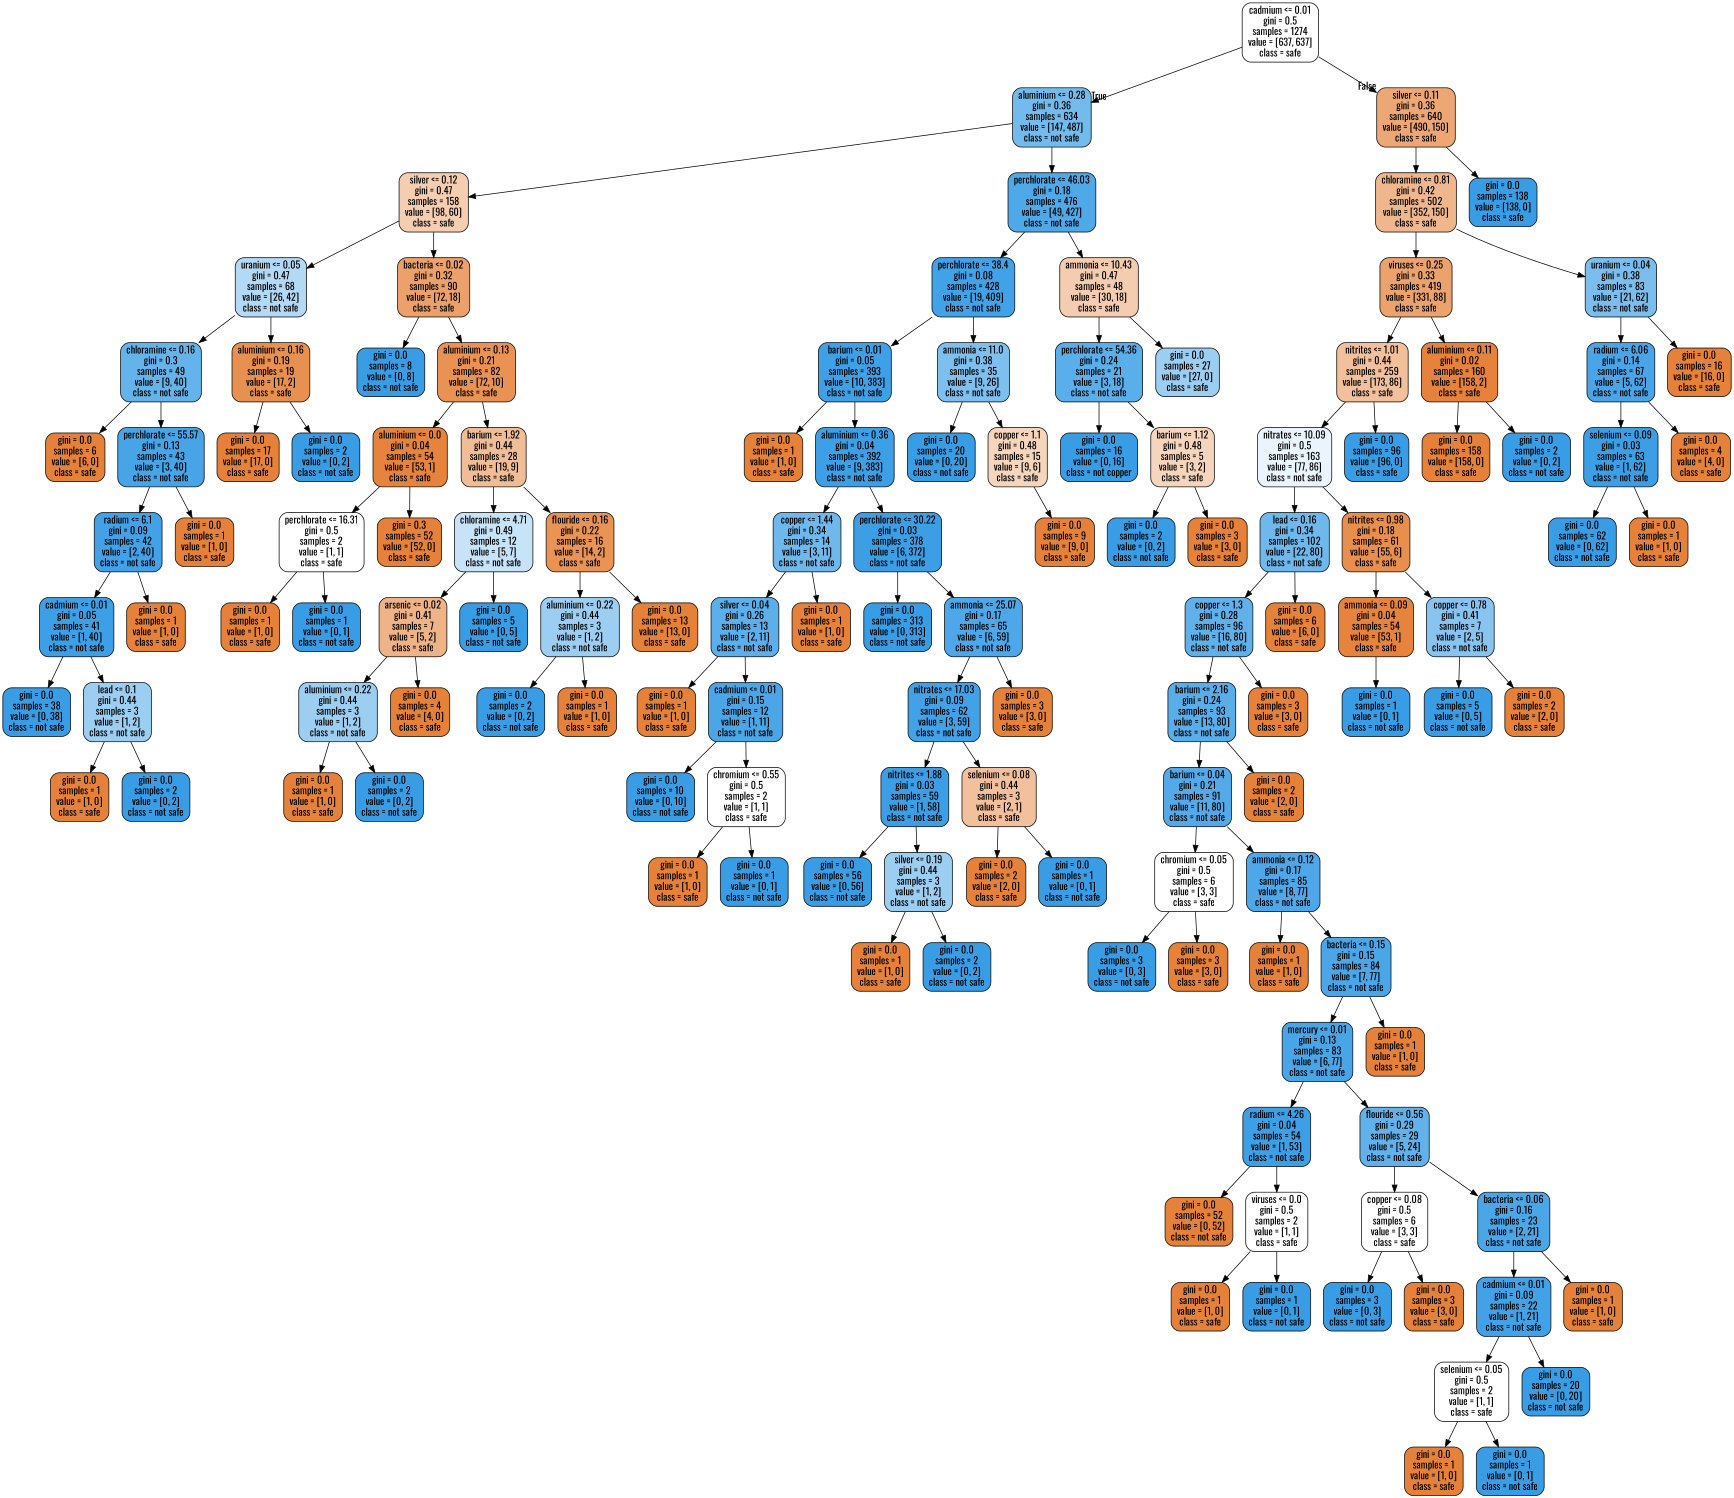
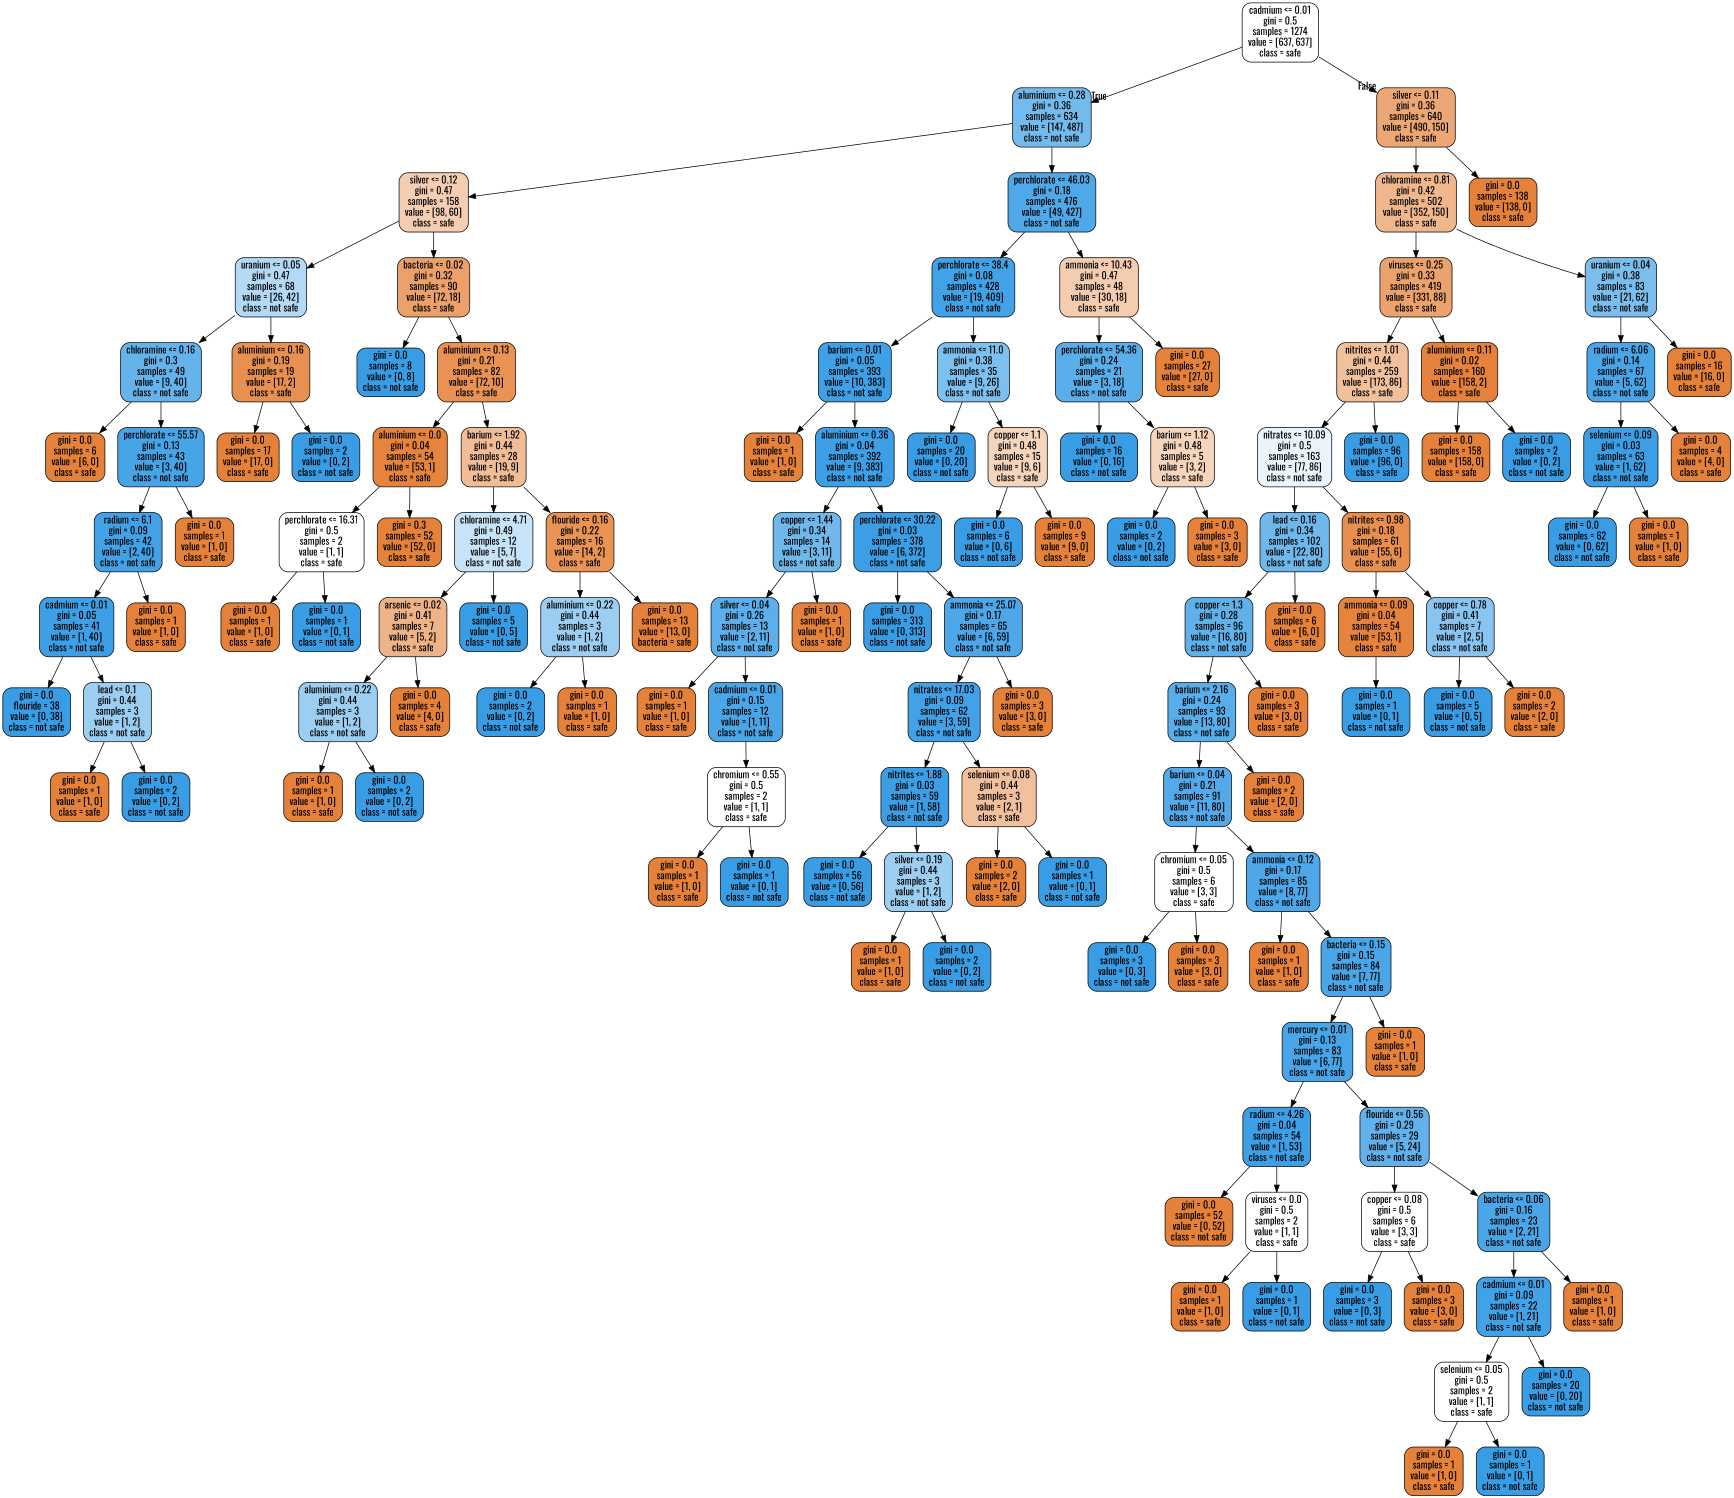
node "gini = 0.0 samples = 138 value = [138, 0] class = safe": fillcolor #399de5ff -> #e58139ff
node "gini = 0.0 samples = 27 value = [27, 0] class = safe": fillcolor #399de57f -> #e58139ff
node "gini = 0.0 samples = 16 value = [0, 16] class = not copper": label "gini = 0.0 samples = 16 value = [0, 16] class = not copper" -> "gini = 0.0 samples = 16 value = [0, 16] class = not safe"
node "gini = 0.0 samples = 6 value = [0, 6] class = not safe": added
node "gini = 0.0 samples = 13 value = [13, 0] class = safe": label "gini = 0.0 samples = 13 value = [13, 0] class = safe" -> "gini = 0.0 samples = 13 value = [13, 0] bacteria = safe"
node "gini = 0.0 samples = 38 value = [0, 38] class = not safe": label "gini = 0.0 samples = 38 value = [0, 38] class = not safe" -> "gini = 0.0 flouride = 38 value = [0, 38] class = not safe"
node "gini = 0.0 samples = 10 value = [0, 10] class = not safe": removed
